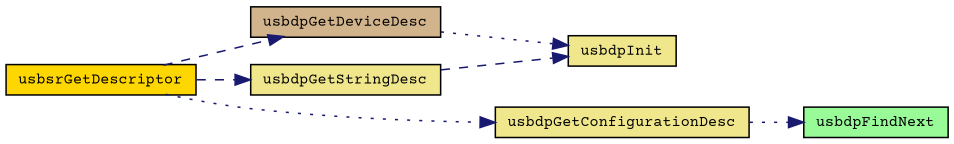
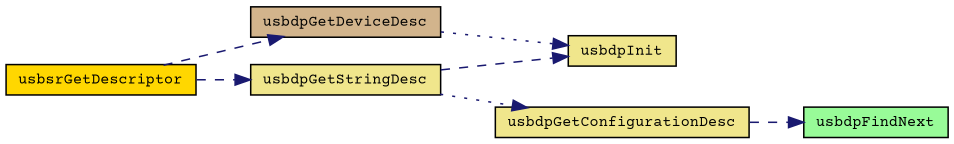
edge "usbsrGetDescriptor" -> "usbdpGetConfigurationDesc": now "usbdpGetStringDesc" -> "usbdpGetConfigurationDesc"
edge "usbdpGetConfigurationDesc" -> "usbdpFindNext": style dotted -> dashed
